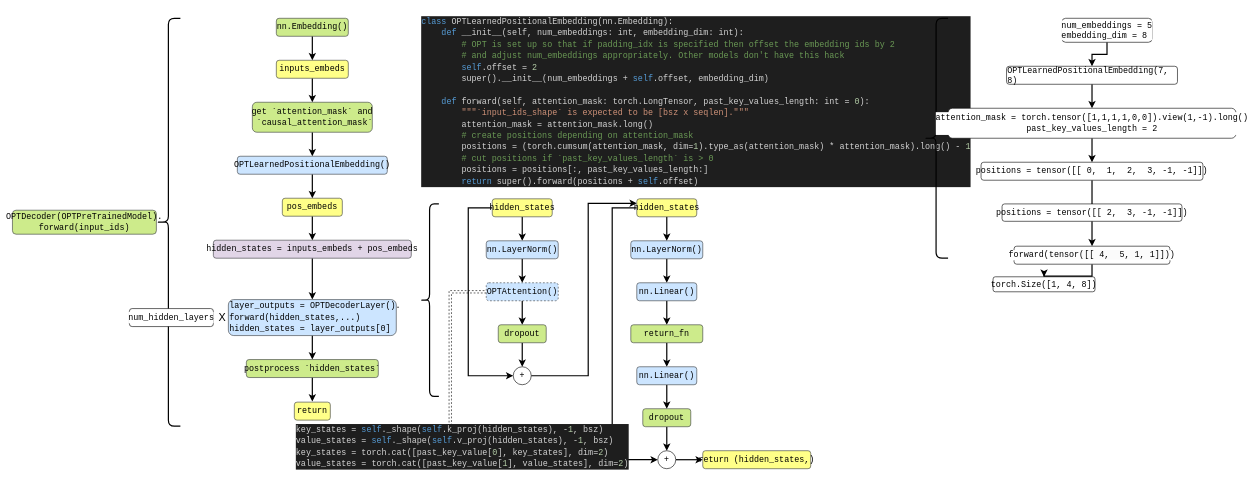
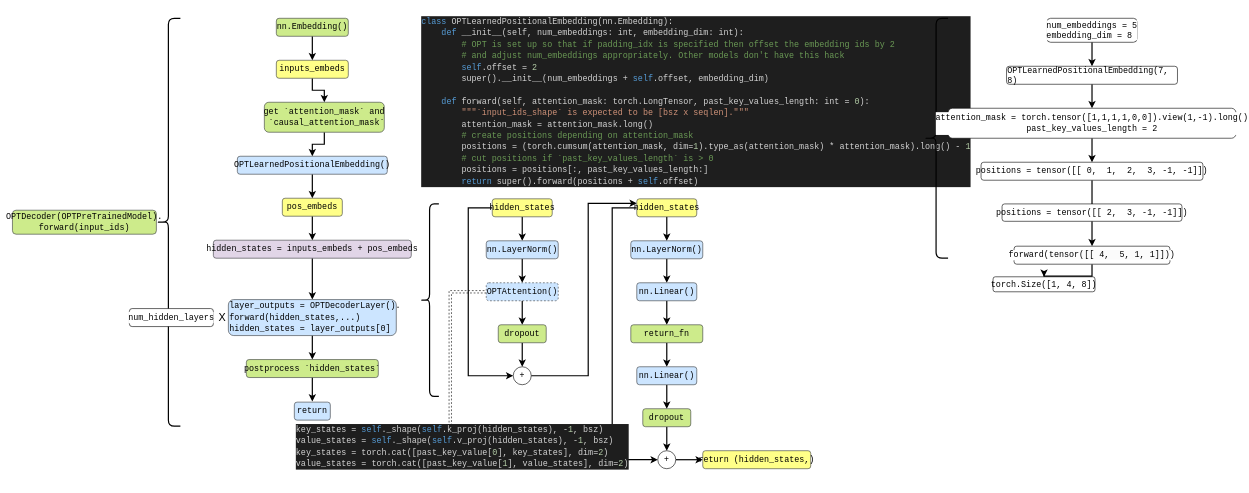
node "num_embeddings = 5 embedding_dim = 8": moved (1107, 30) -> (1092, 30)
node "get `attention_mask` and `causal_attention_mask`": moved (312, 117) -> (324, 117)
node "return": fillcolor #ffff88 -> #cce5ff
